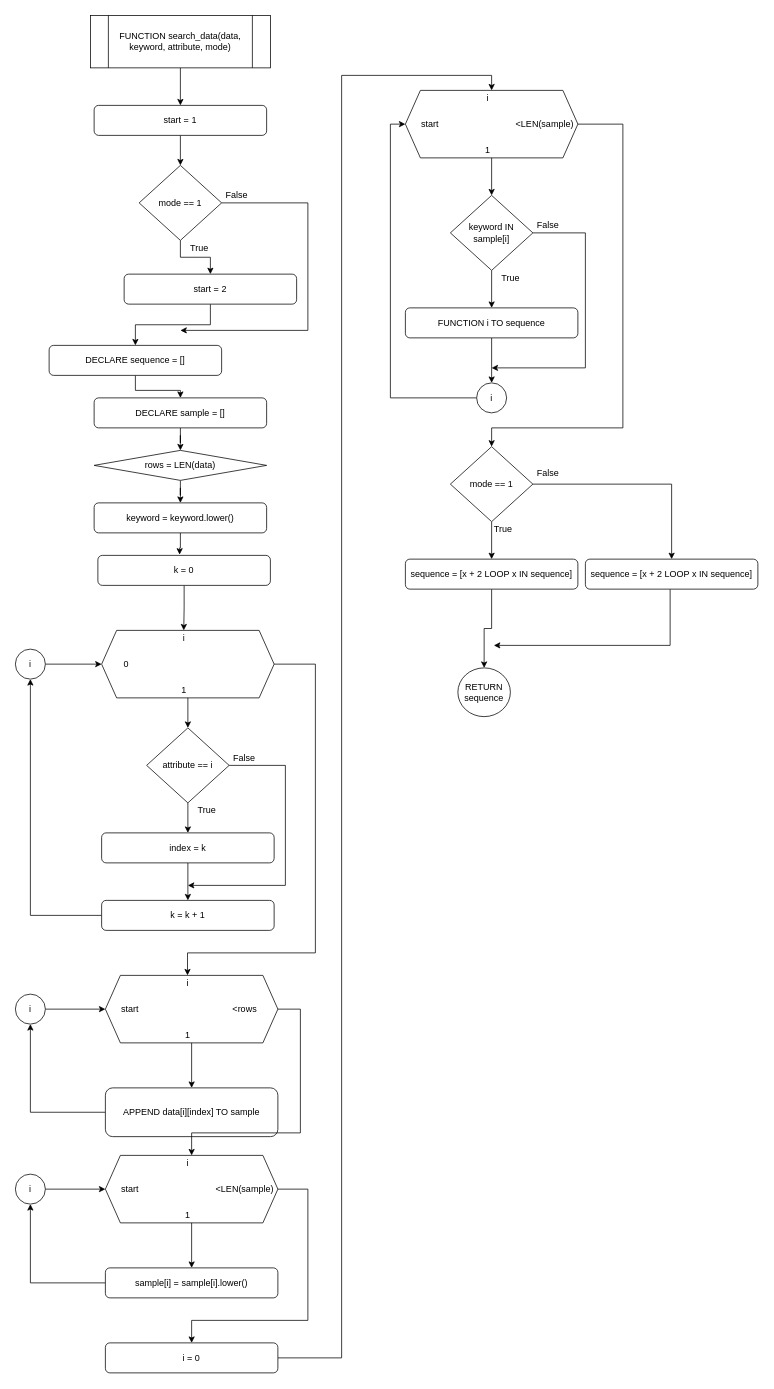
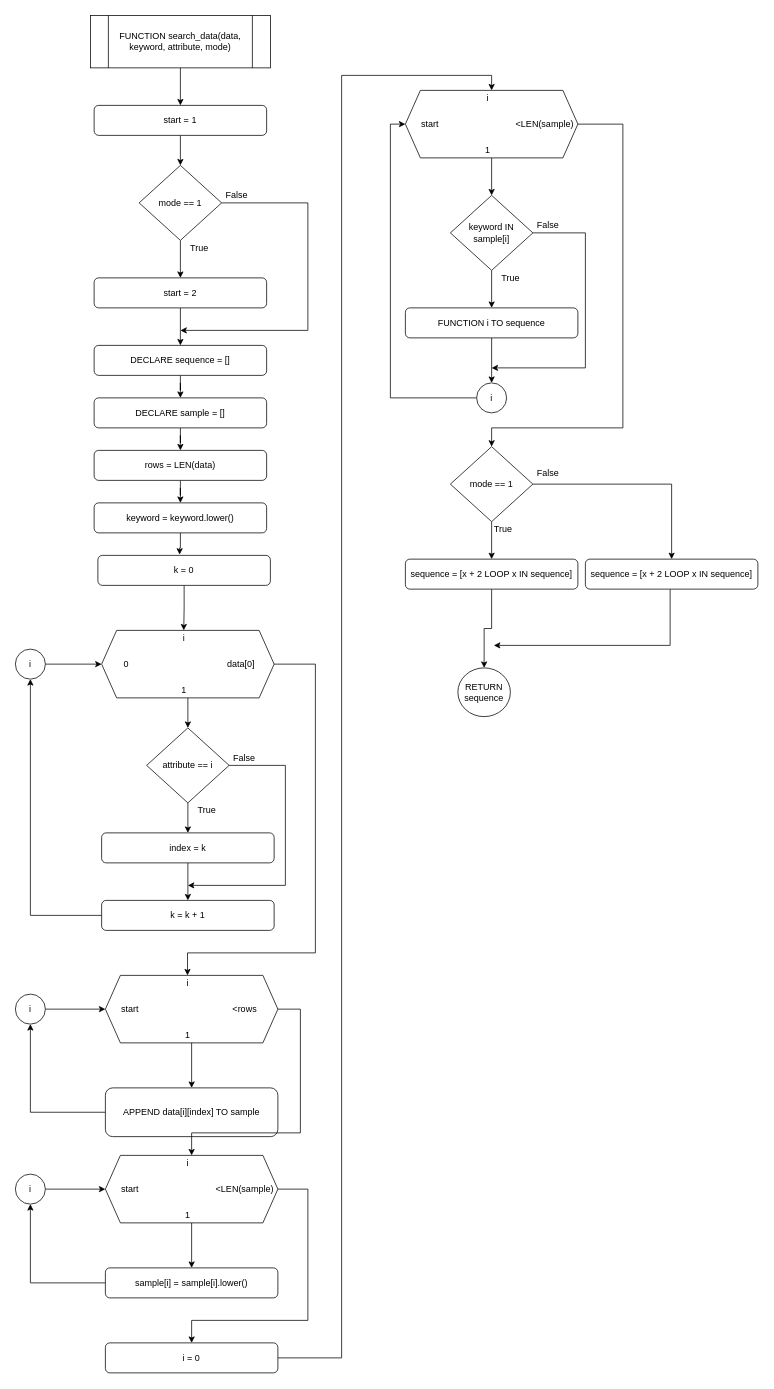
node "start = 2": moved (210, 289) -> (180, 293)
node "DECLARE sequence = []": moved (135, 360) -> (180, 360)
node "rows = LEN(data)": shape diamond -> rounded rectangle
node "data[0]": added
